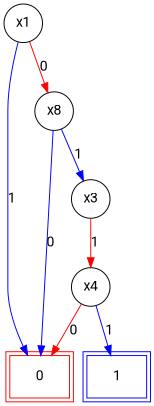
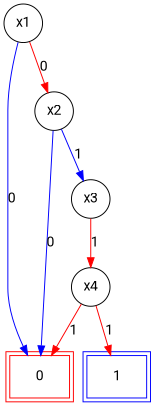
node "x8": label "x8" -> "x2"
edge "x1" -> "0": label "1" -> "0"
edge "x4" -> "1": color blue -> red
edge "x4" -> "0": label "0" -> "1"
